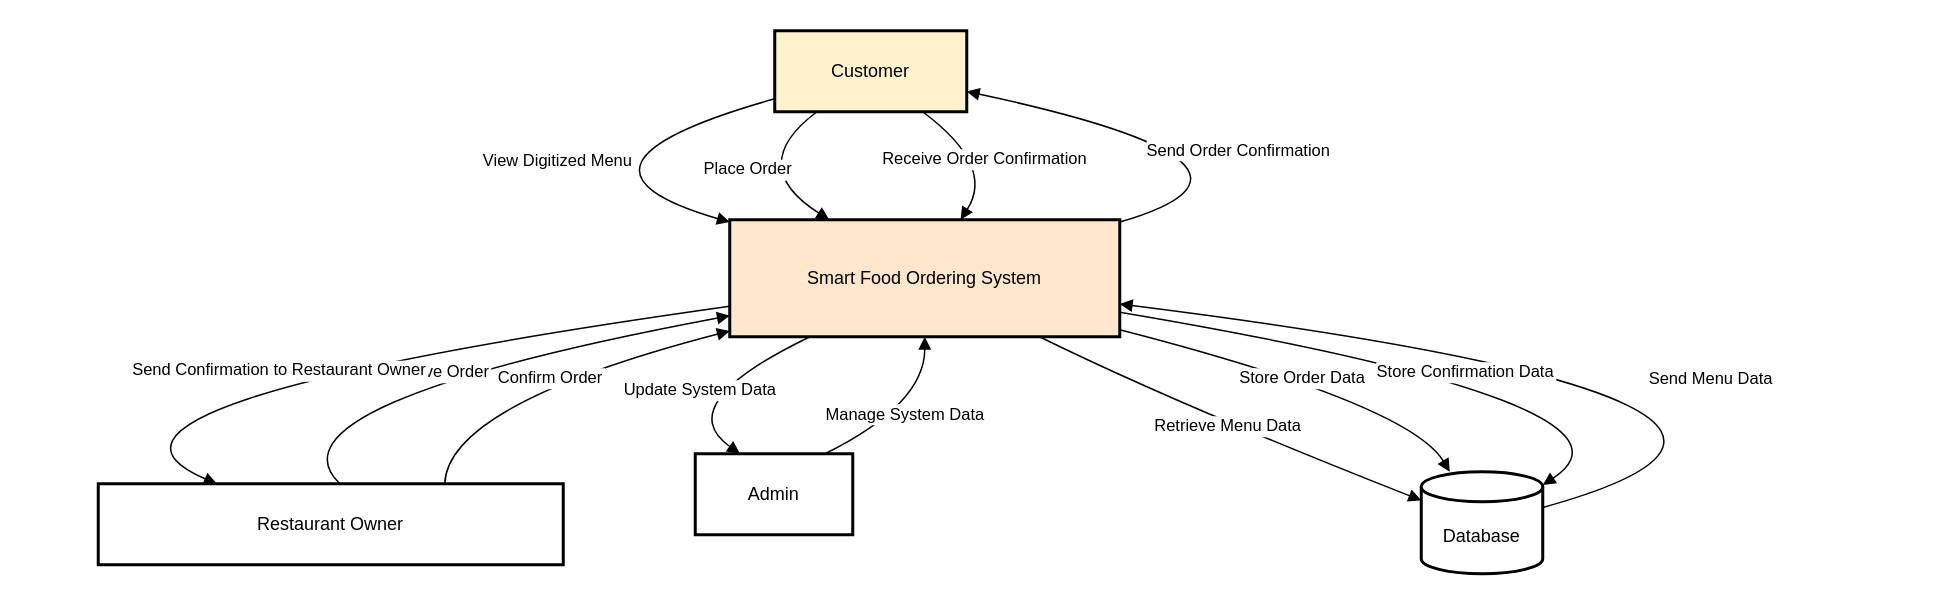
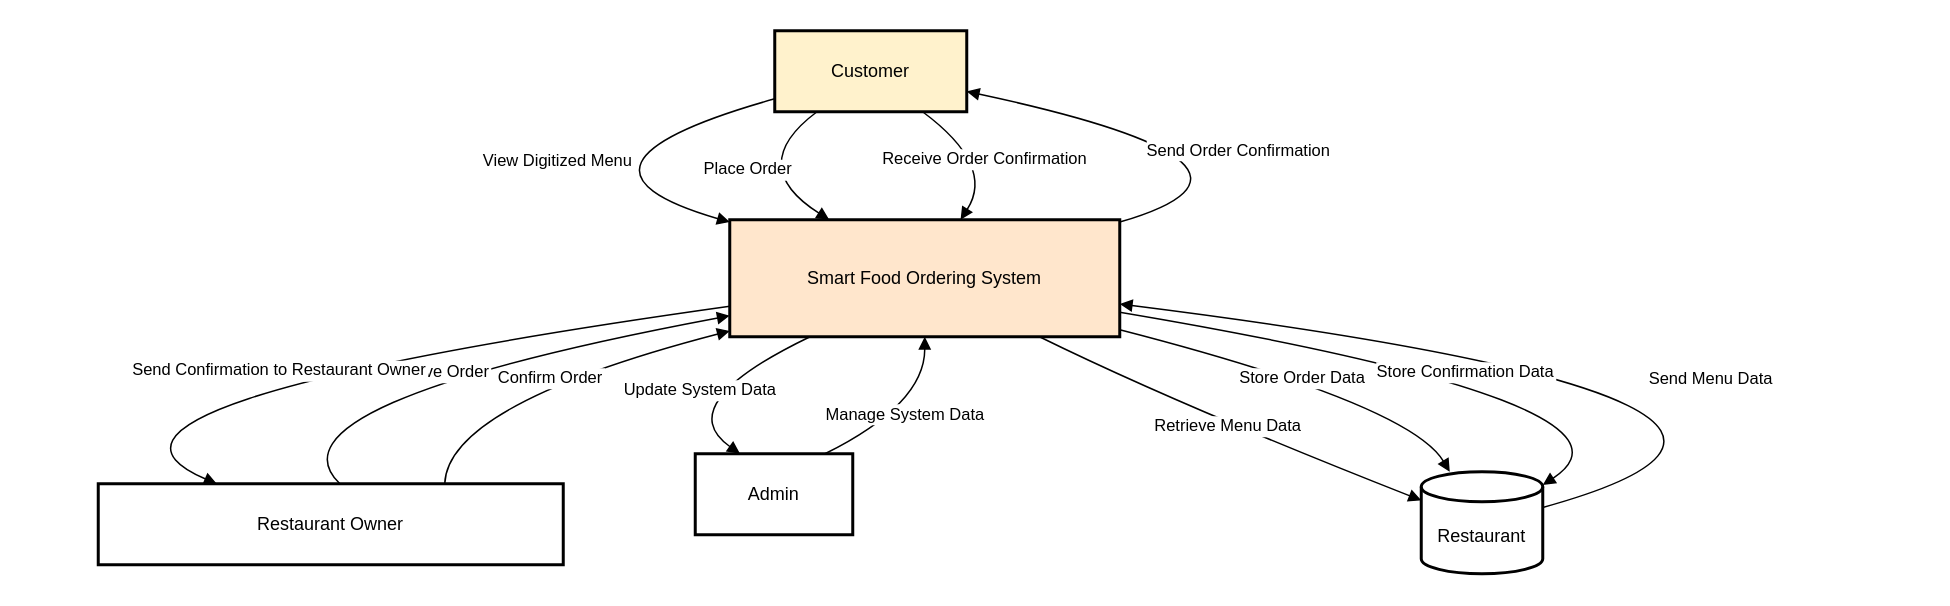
node "Database": label "Database" -> "Restaurant"
